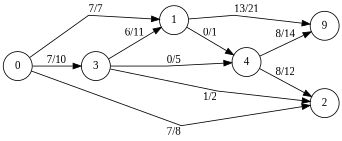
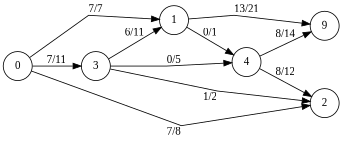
edge "0" -> "3": label "7/10" -> "7/11"
